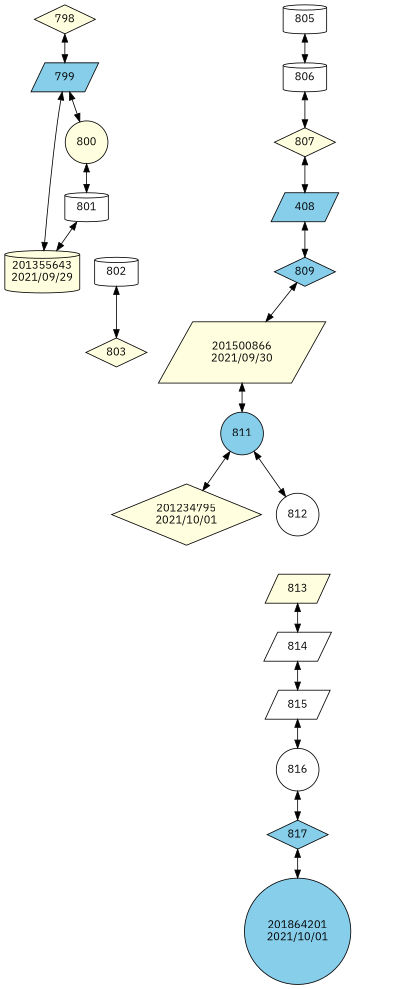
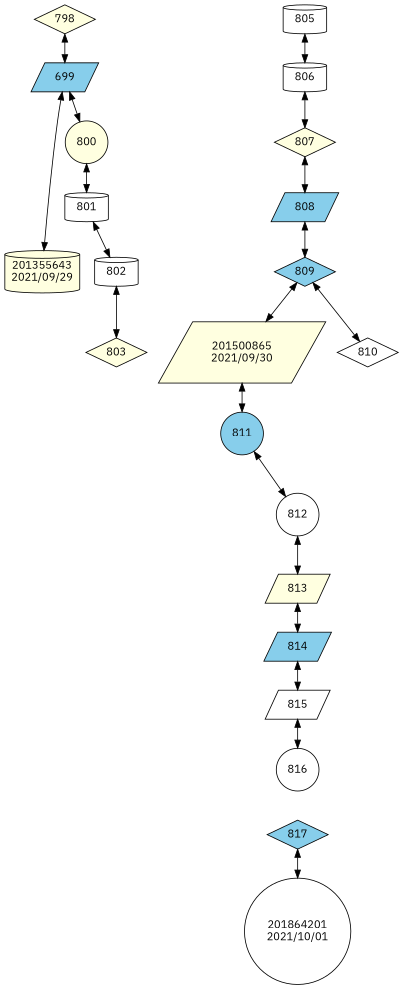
node "799": label "799" -> "699"
node "408": label "408" -> "808"
edge "801" -- "201355643 2021/09/29": now "801" -- "802"
node "201500866 2021/09/30": label "201500866 2021/09/30" -> "201500865 2021/09/30"
node "810": added
node "201234795 2021/10/01": removed
edge "812" -- "813": added
node "814": fillcolor white -> skyblue
edge "816" -- "817": removed
node "201864201 2021/10/01": fillcolor skyblue -> white
